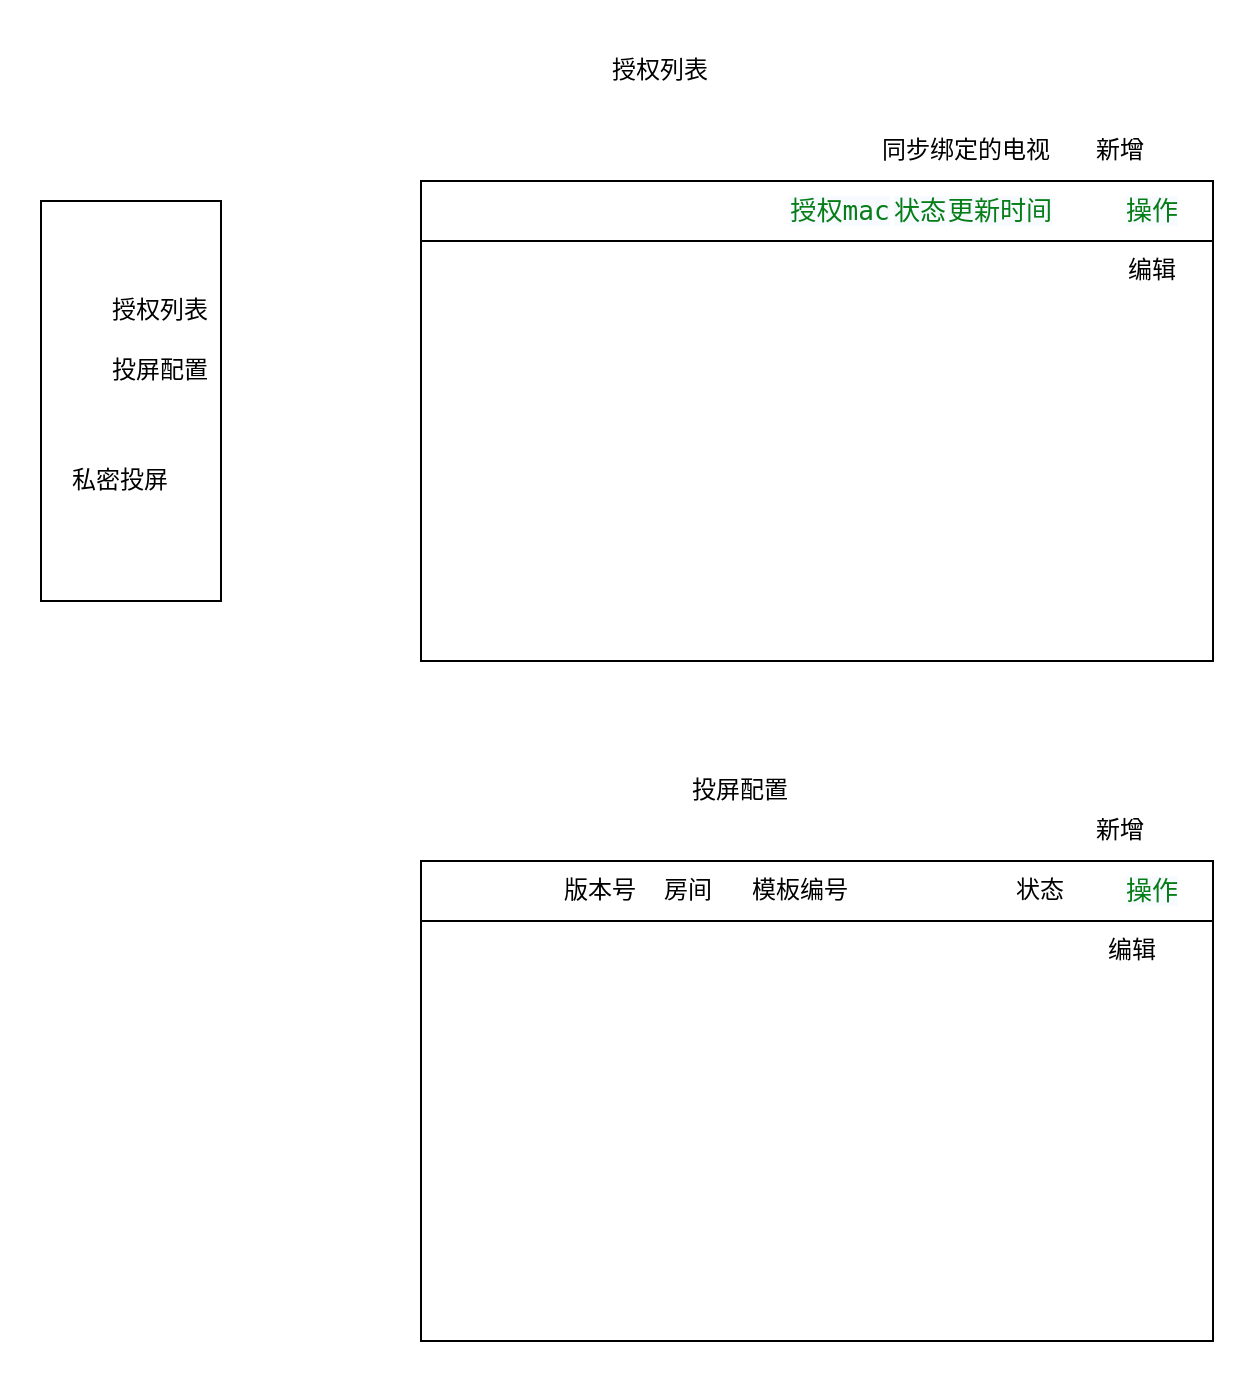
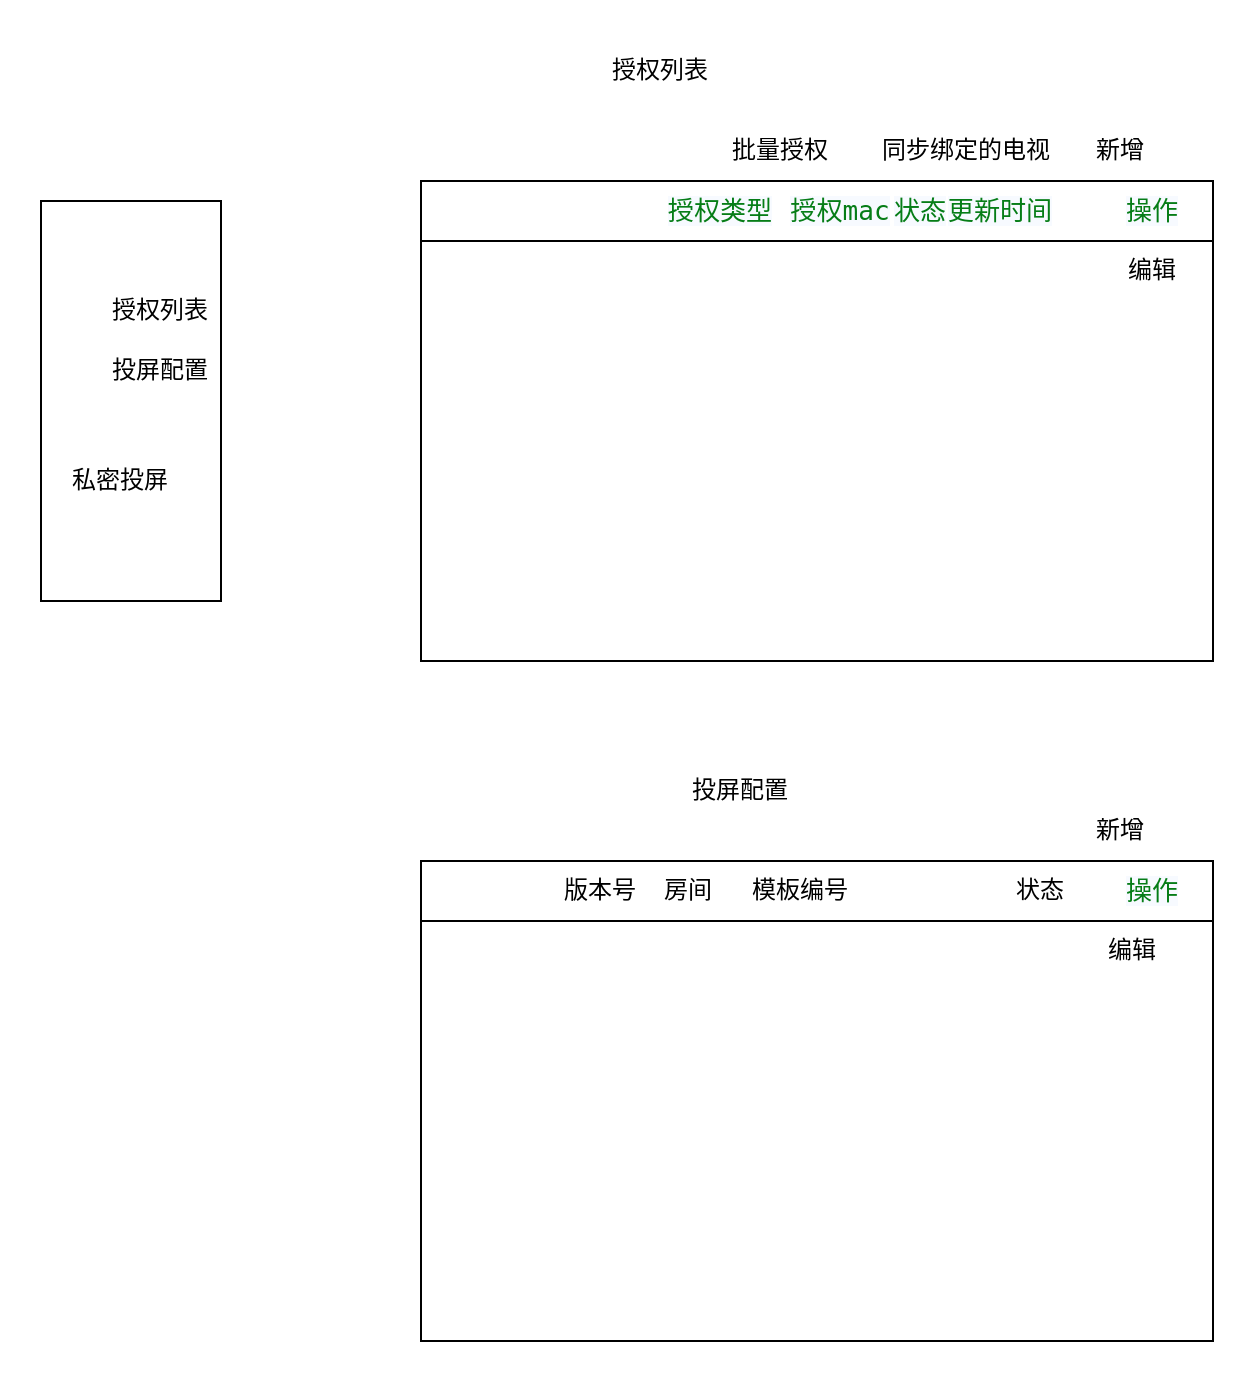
node "批量授权": added
node "授权类型": added
